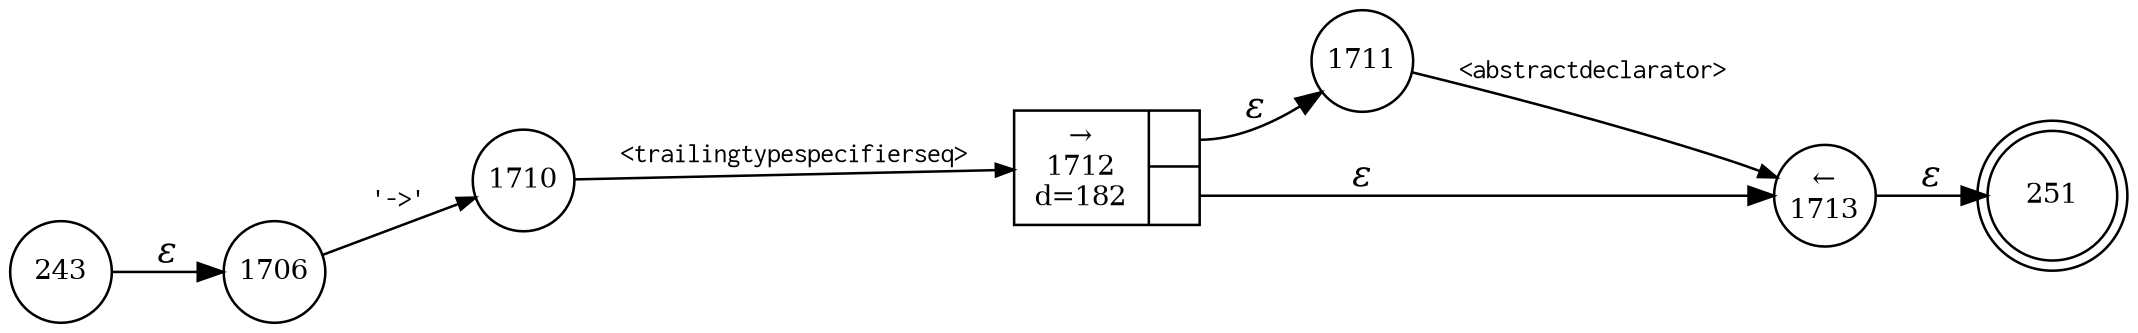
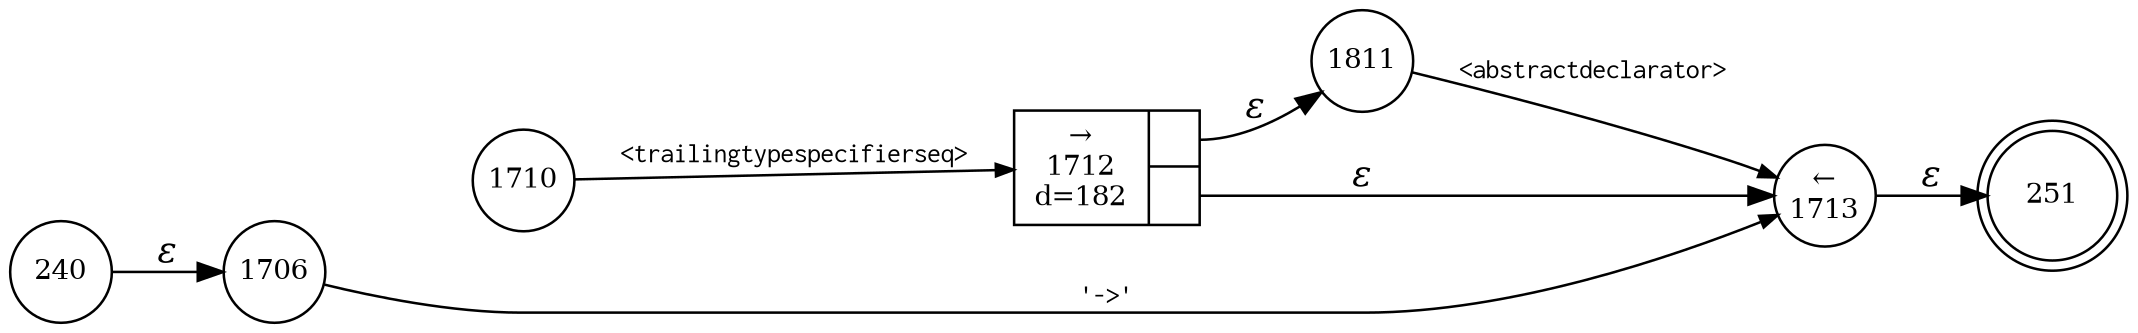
node "1711": label "1711" -> "1811"
edge "1706" -> "1710": now "1706" -> "← 1713"
node "243": label "243" -> "240"
